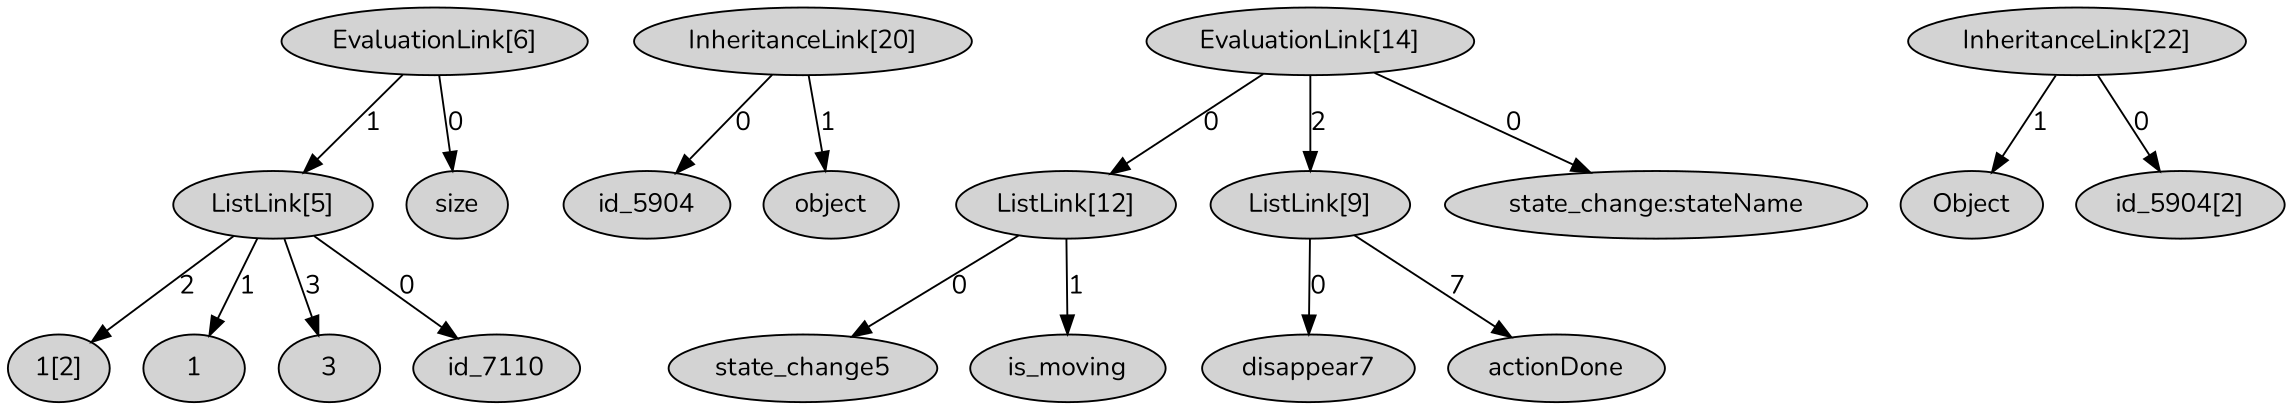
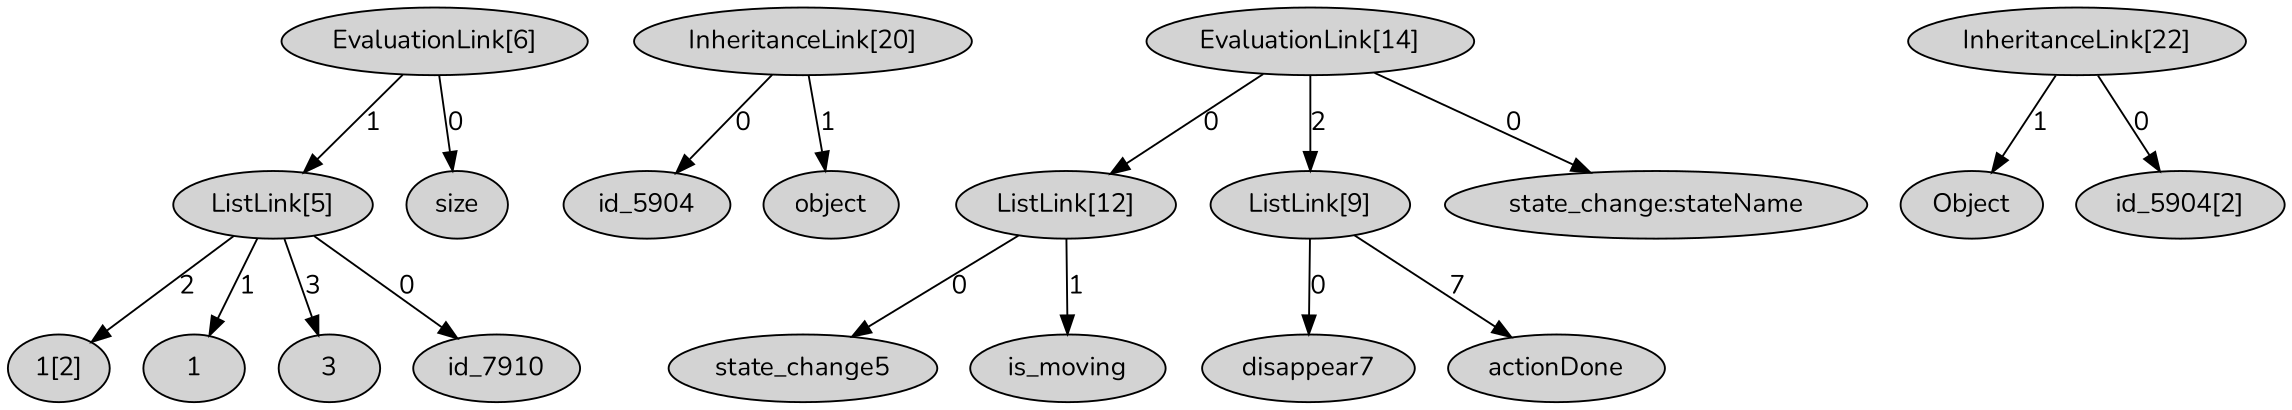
node "id_7110": label "id_7110" -> "id_7910"
